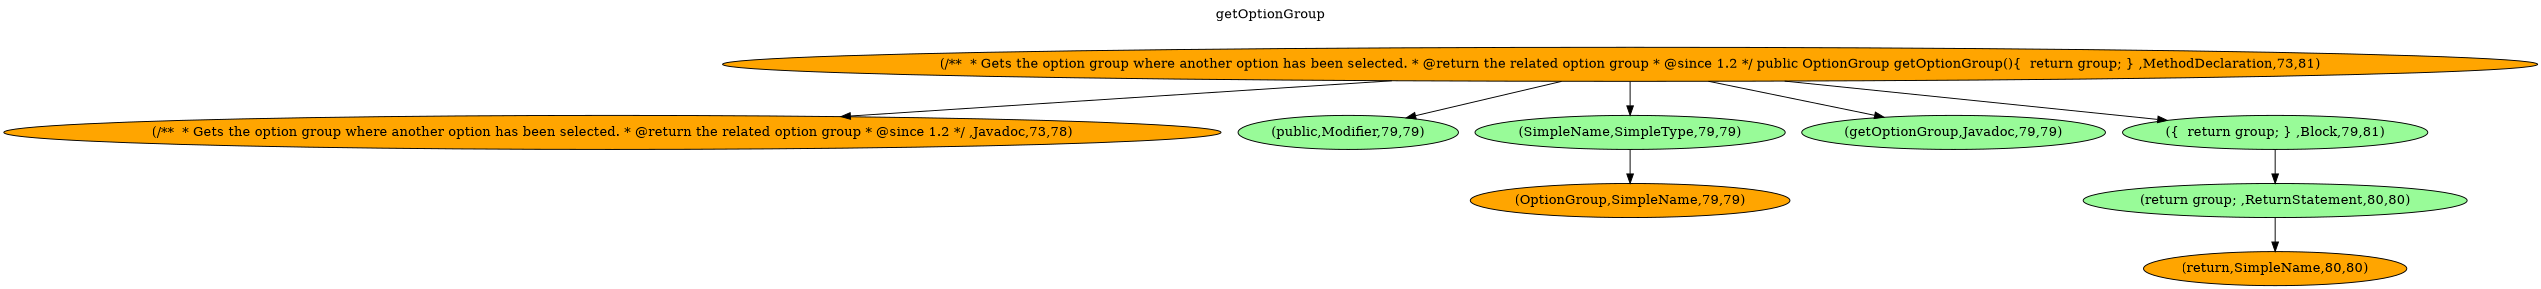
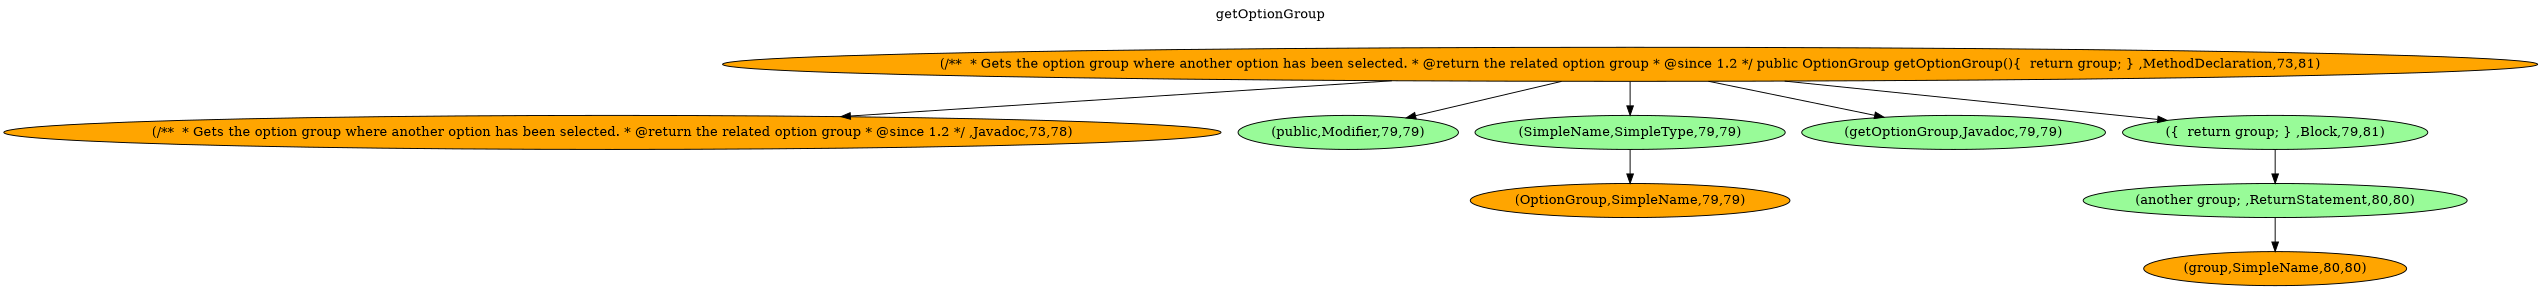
node "(return group; ,ReturnStatement,80,80)": label "(return group; ,ReturnStatement,80,80)" -> "(another group; ,ReturnStatement,80,80)"
node "(return,SimpleName,80,80)": label "(return,SimpleName,80,80)" -> "(group,SimpleName,80,80)"
